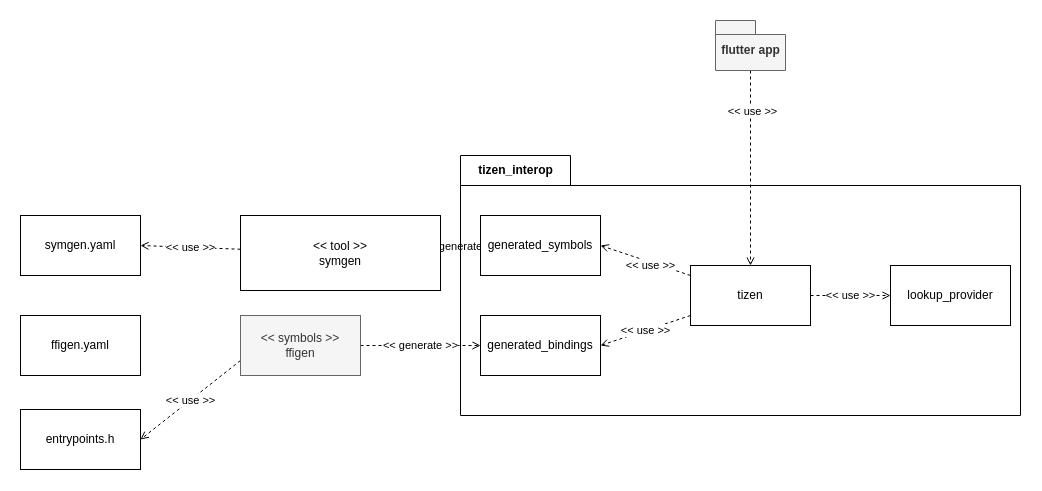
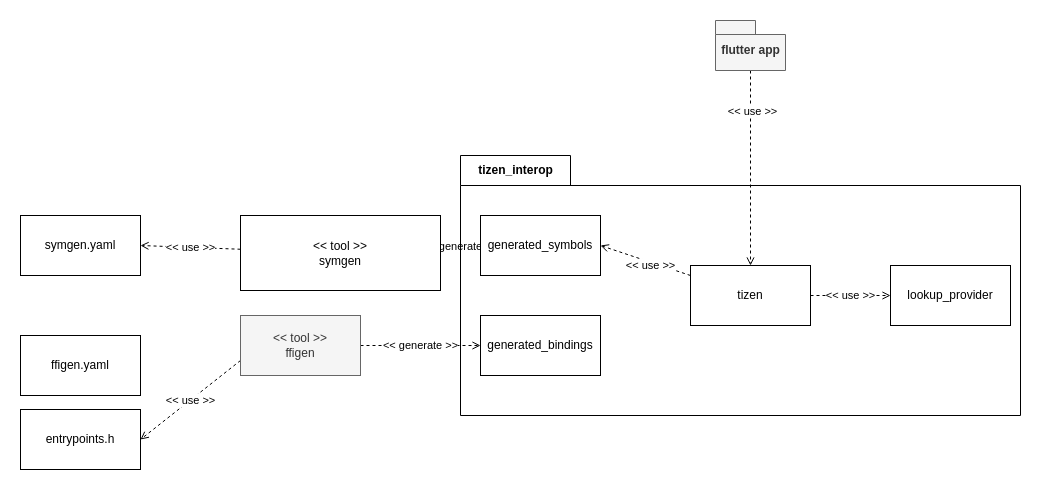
edge "tizen" -> "generated_bindings": removed, label "<< use >>"
node "ffigen.yaml": moved (81, 346) -> (81, 366)
node "<< symbols >> ffigen": label "<< symbols >> ffigen" -> "<< tool >> ffigen"
